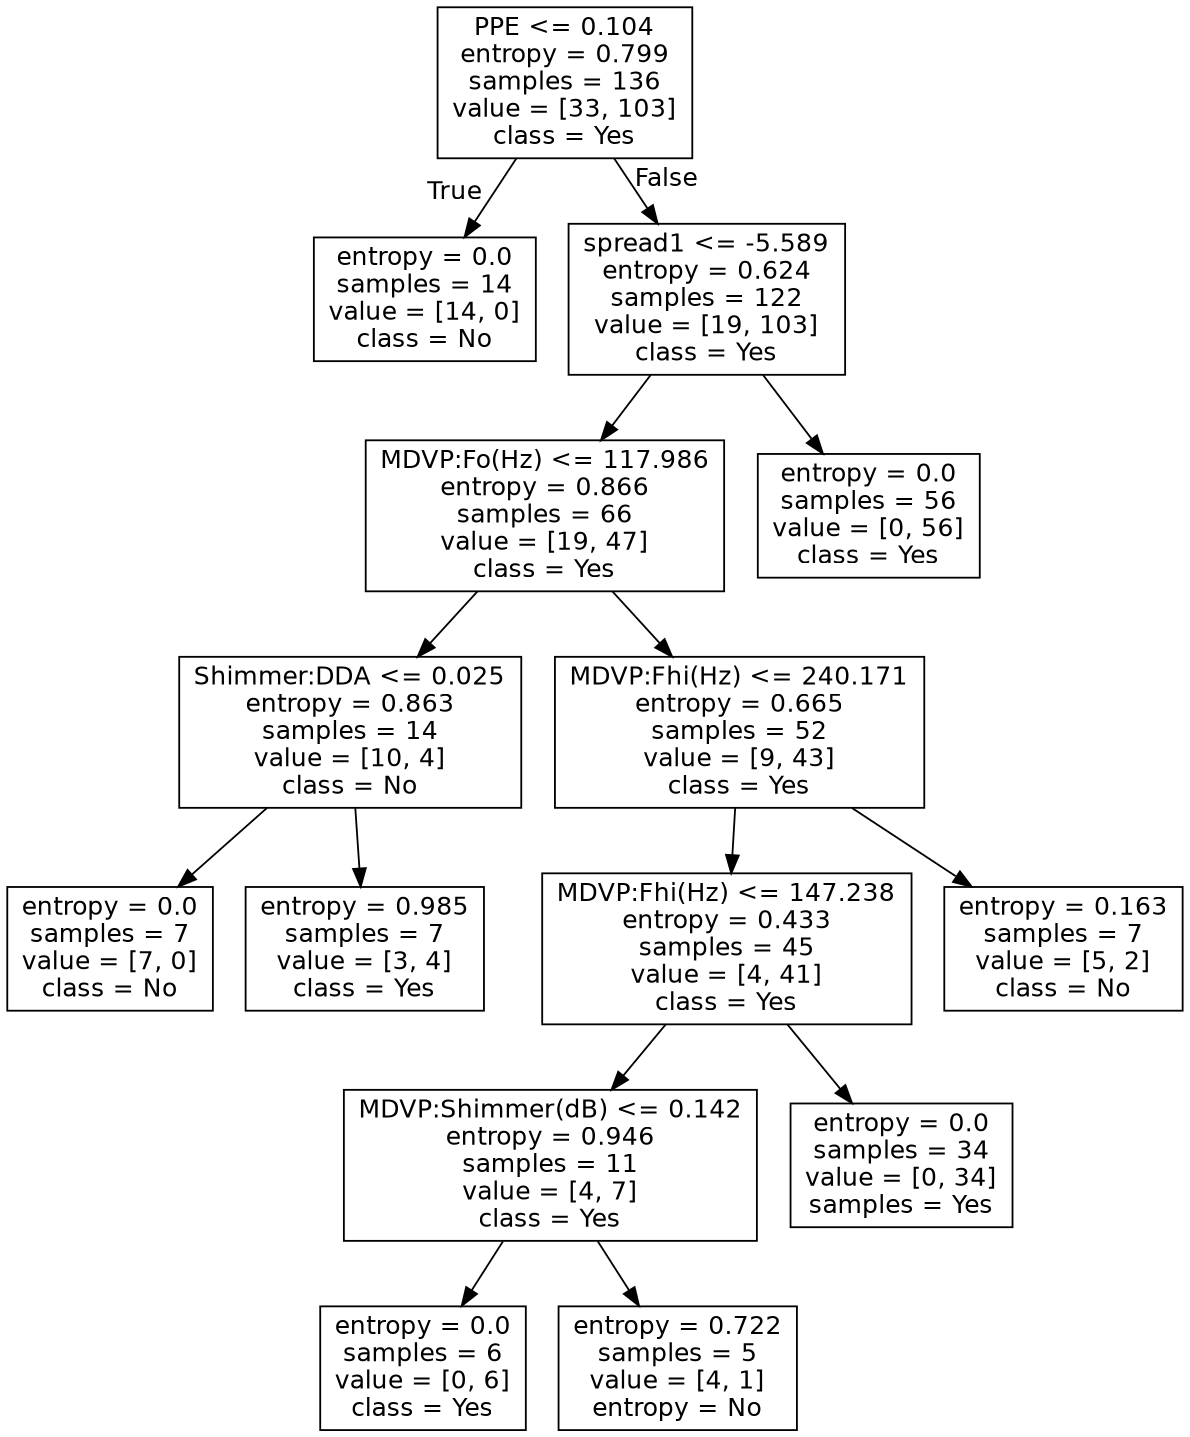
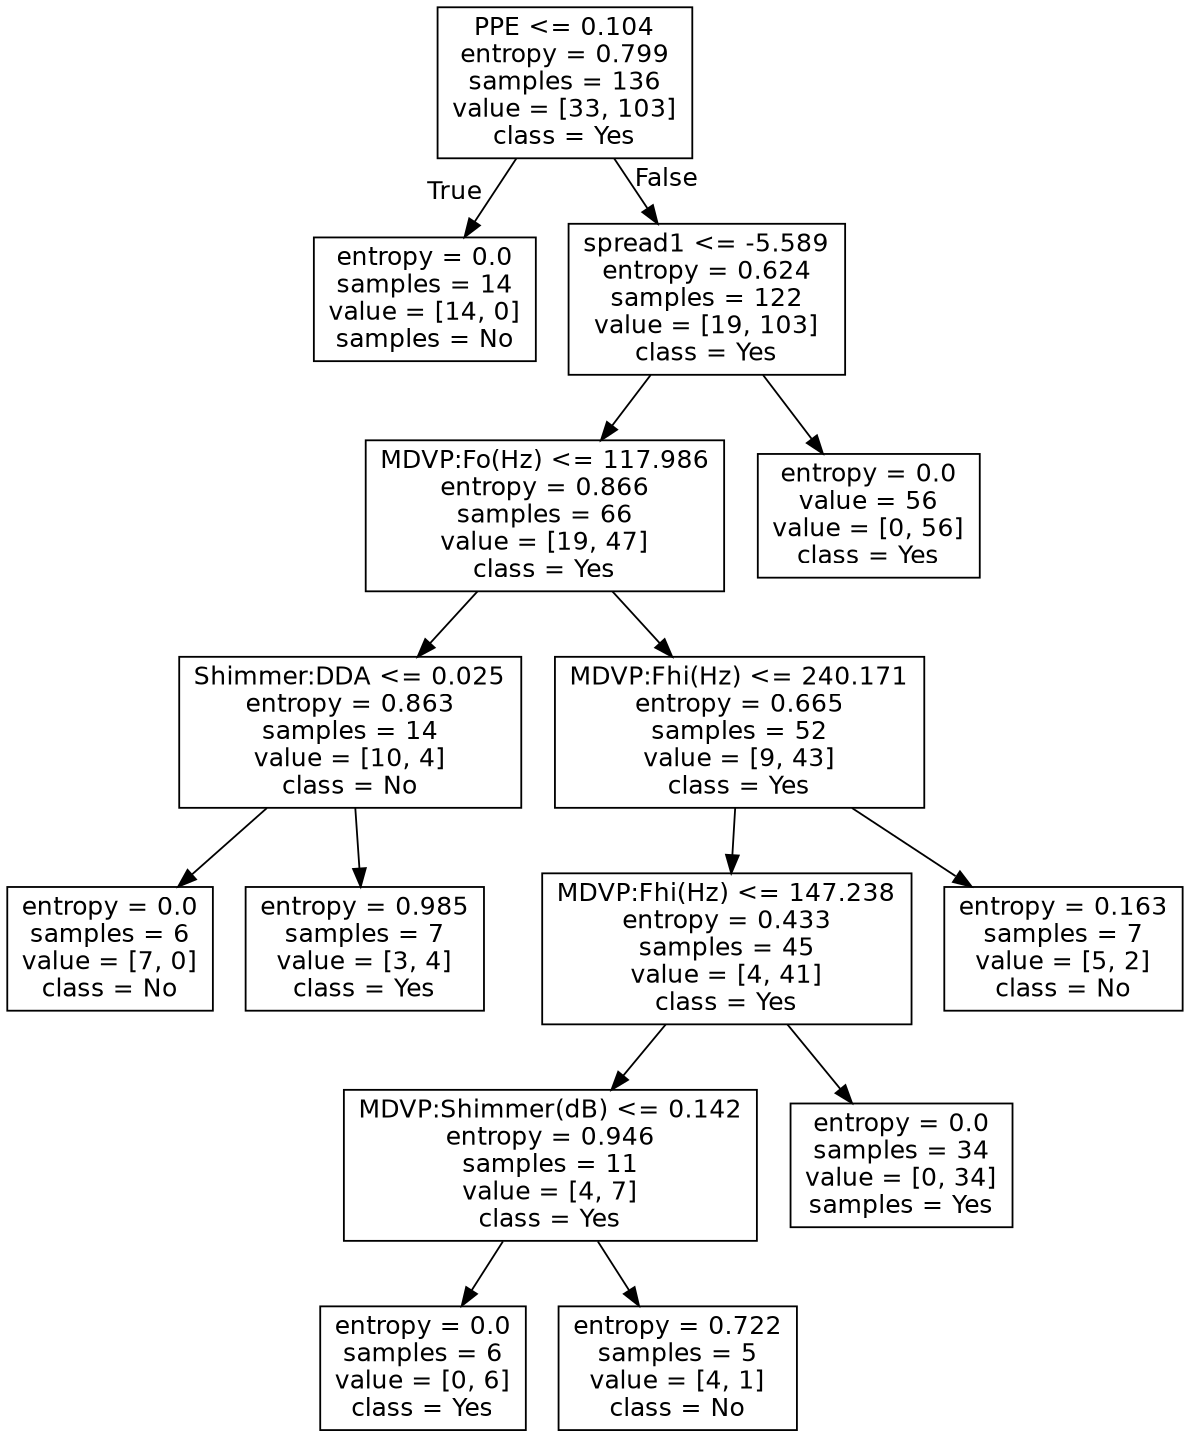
node "entropy = 0.0 samples = 14 value = [14, 0] class = No": label "entropy = 0.0 samples = 14 value = [14, 0] class = No" -> "entropy = 0.0 samples = 14 value = [14, 0] samples = No"
node "entropy = 0.0 samples = 56 value = [0, 56] class = Yes": label "entropy = 0.0 samples = 56 value = [0, 56] class = Yes" -> "entropy = 0.0 value = 56 value = [0, 56] class = Yes"
node "entropy = 0.0 samples = 7 value = [7, 0] class = No": label "entropy = 0.0 samples = 7 value = [7, 0] class = No" -> "entropy = 0.0 samples = 6 value = [7, 0] class = No"
node "entropy = 0.722 samples = 5 value = [4, 1] entropy = No": label "entropy = 0.722 samples = 5 value = [4, 1] entropy = No" -> "entropy = 0.722 samples = 5 value = [4, 1] class = No"
